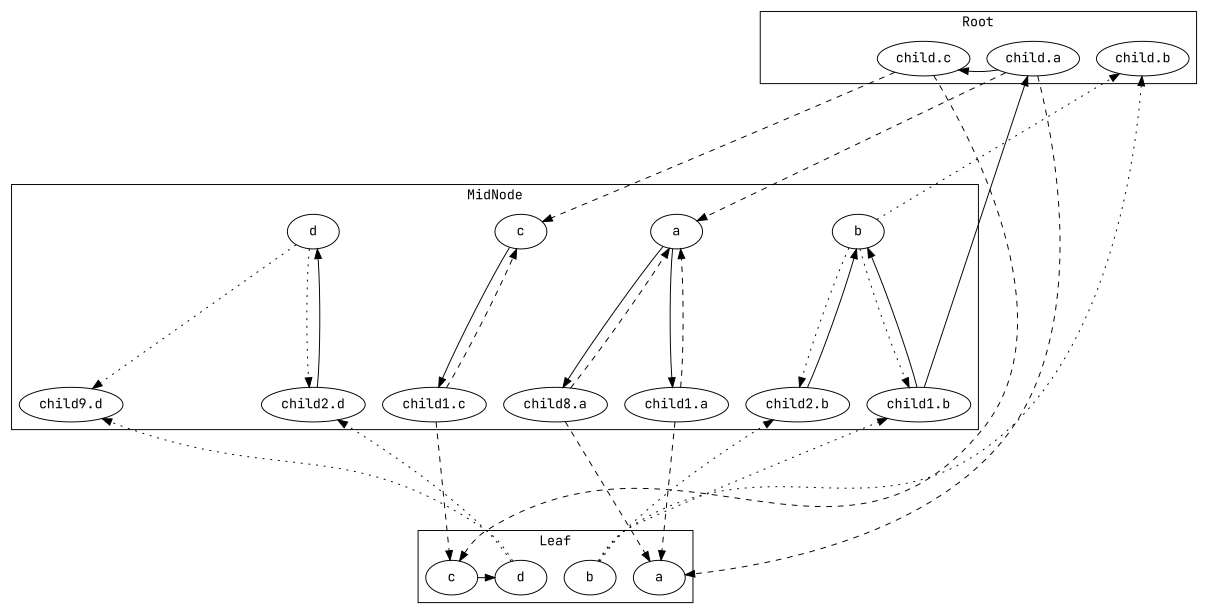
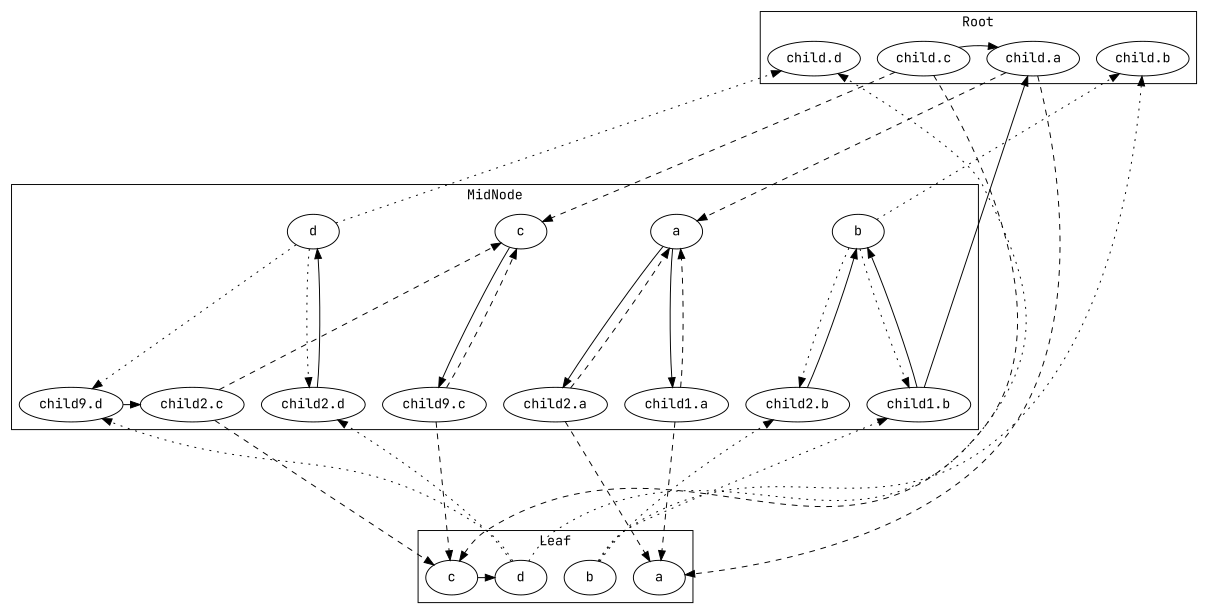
node "child.d": added
edge "child.a" -> "child.c": reversed
node "child2.c": added
node "child1.c": label "child1.c" -> "child9.c"
node "child8.a": label "child8.a" -> "child2.a"
